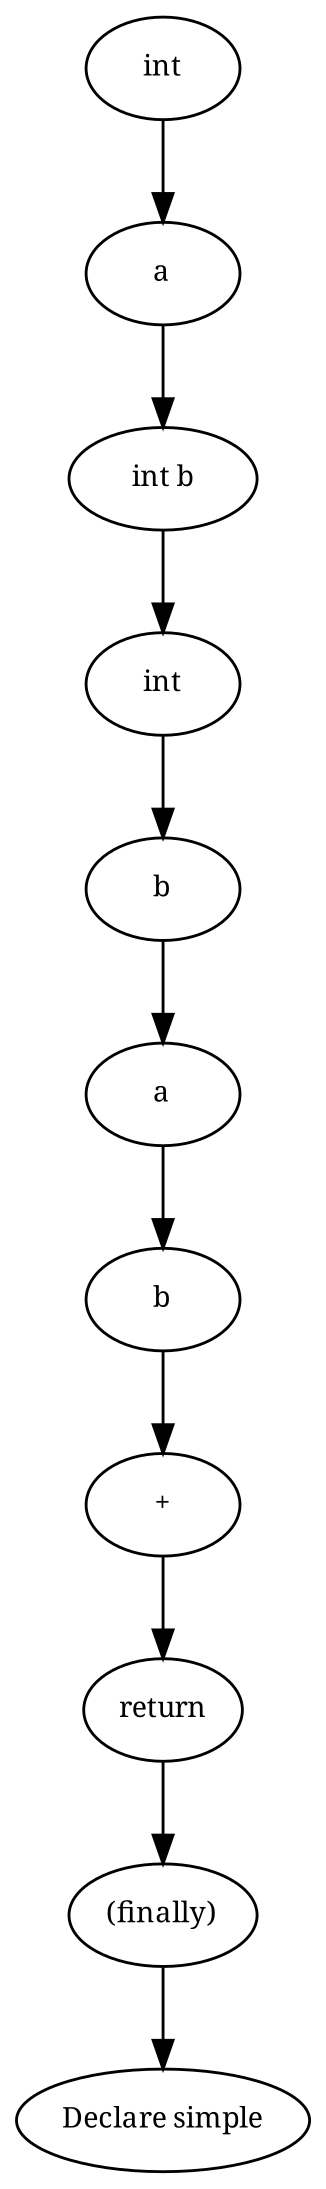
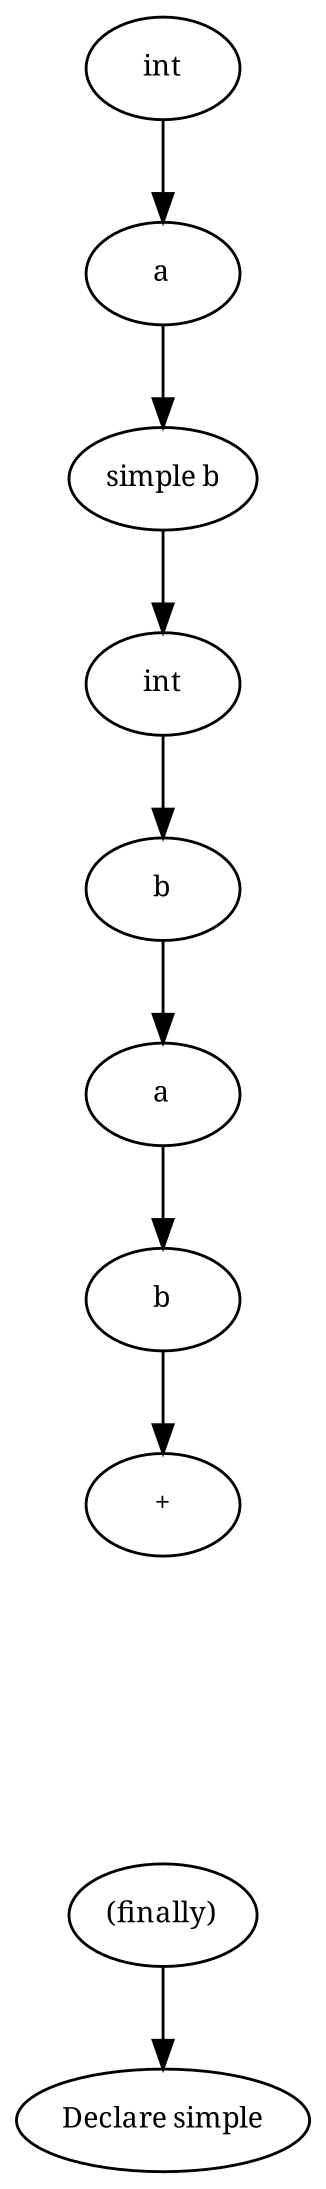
node "int b": label "int b" -> "simple b"
node "return": removed
